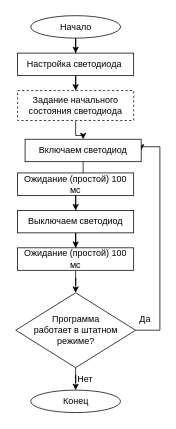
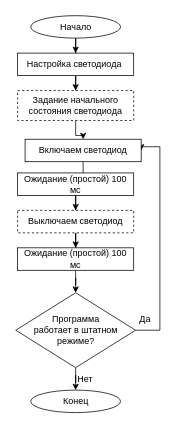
node "Выключаем светодиод": style solid -> dashed
